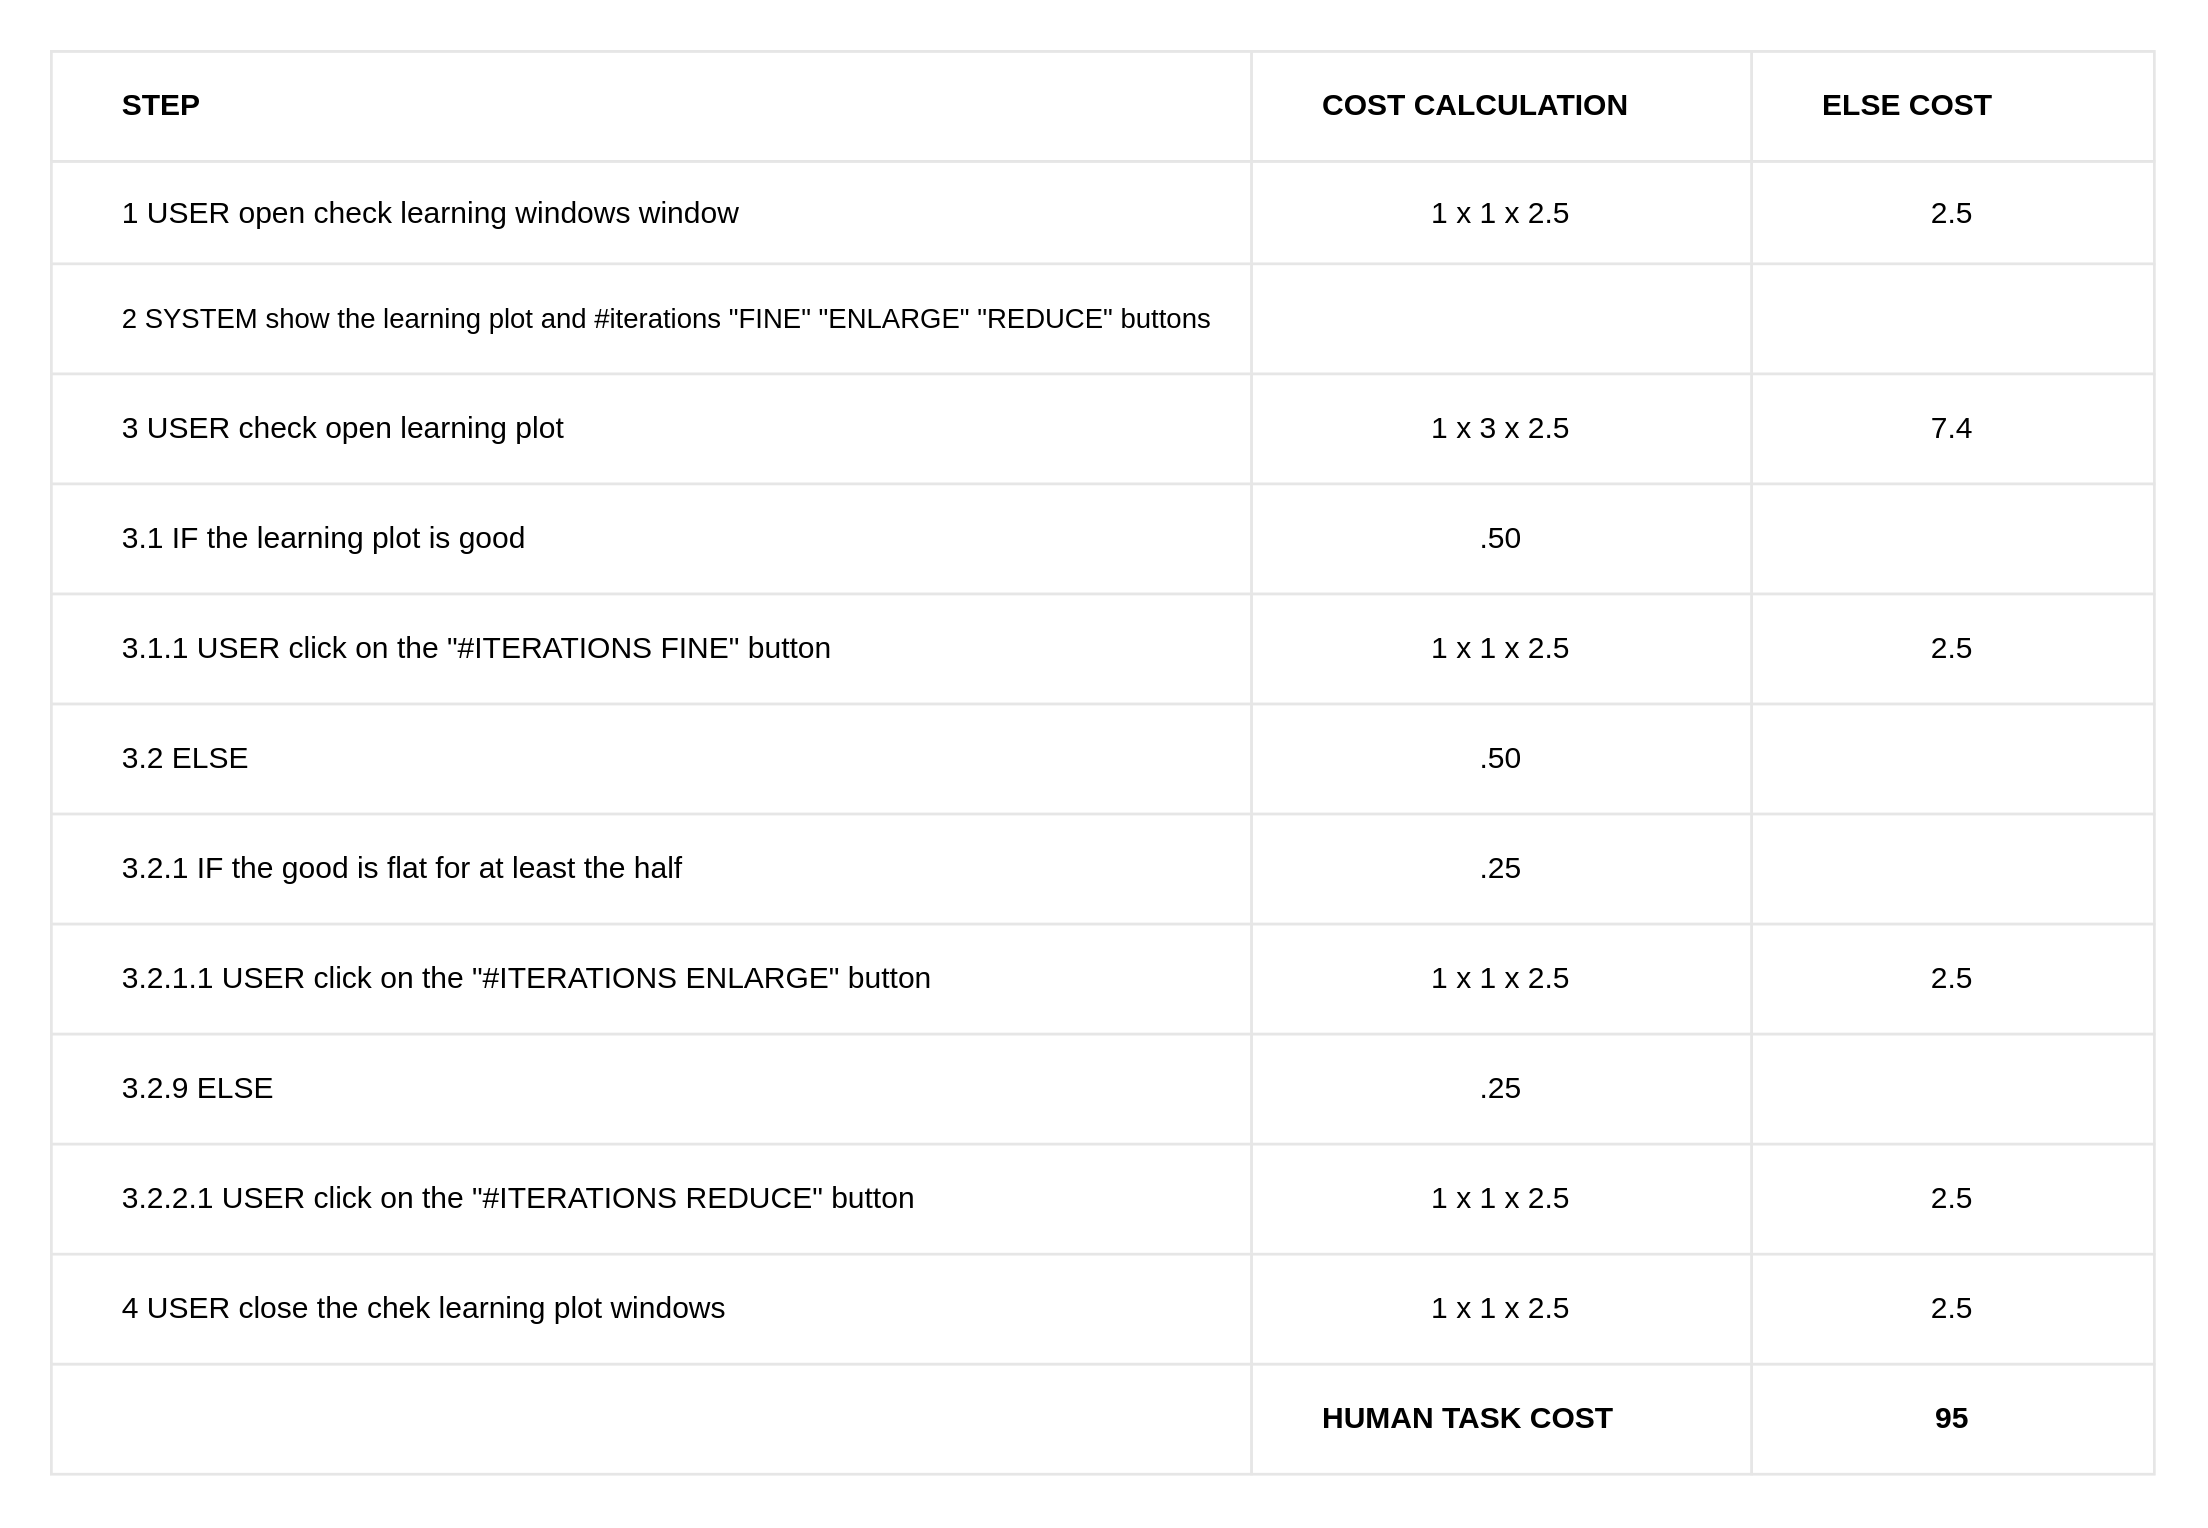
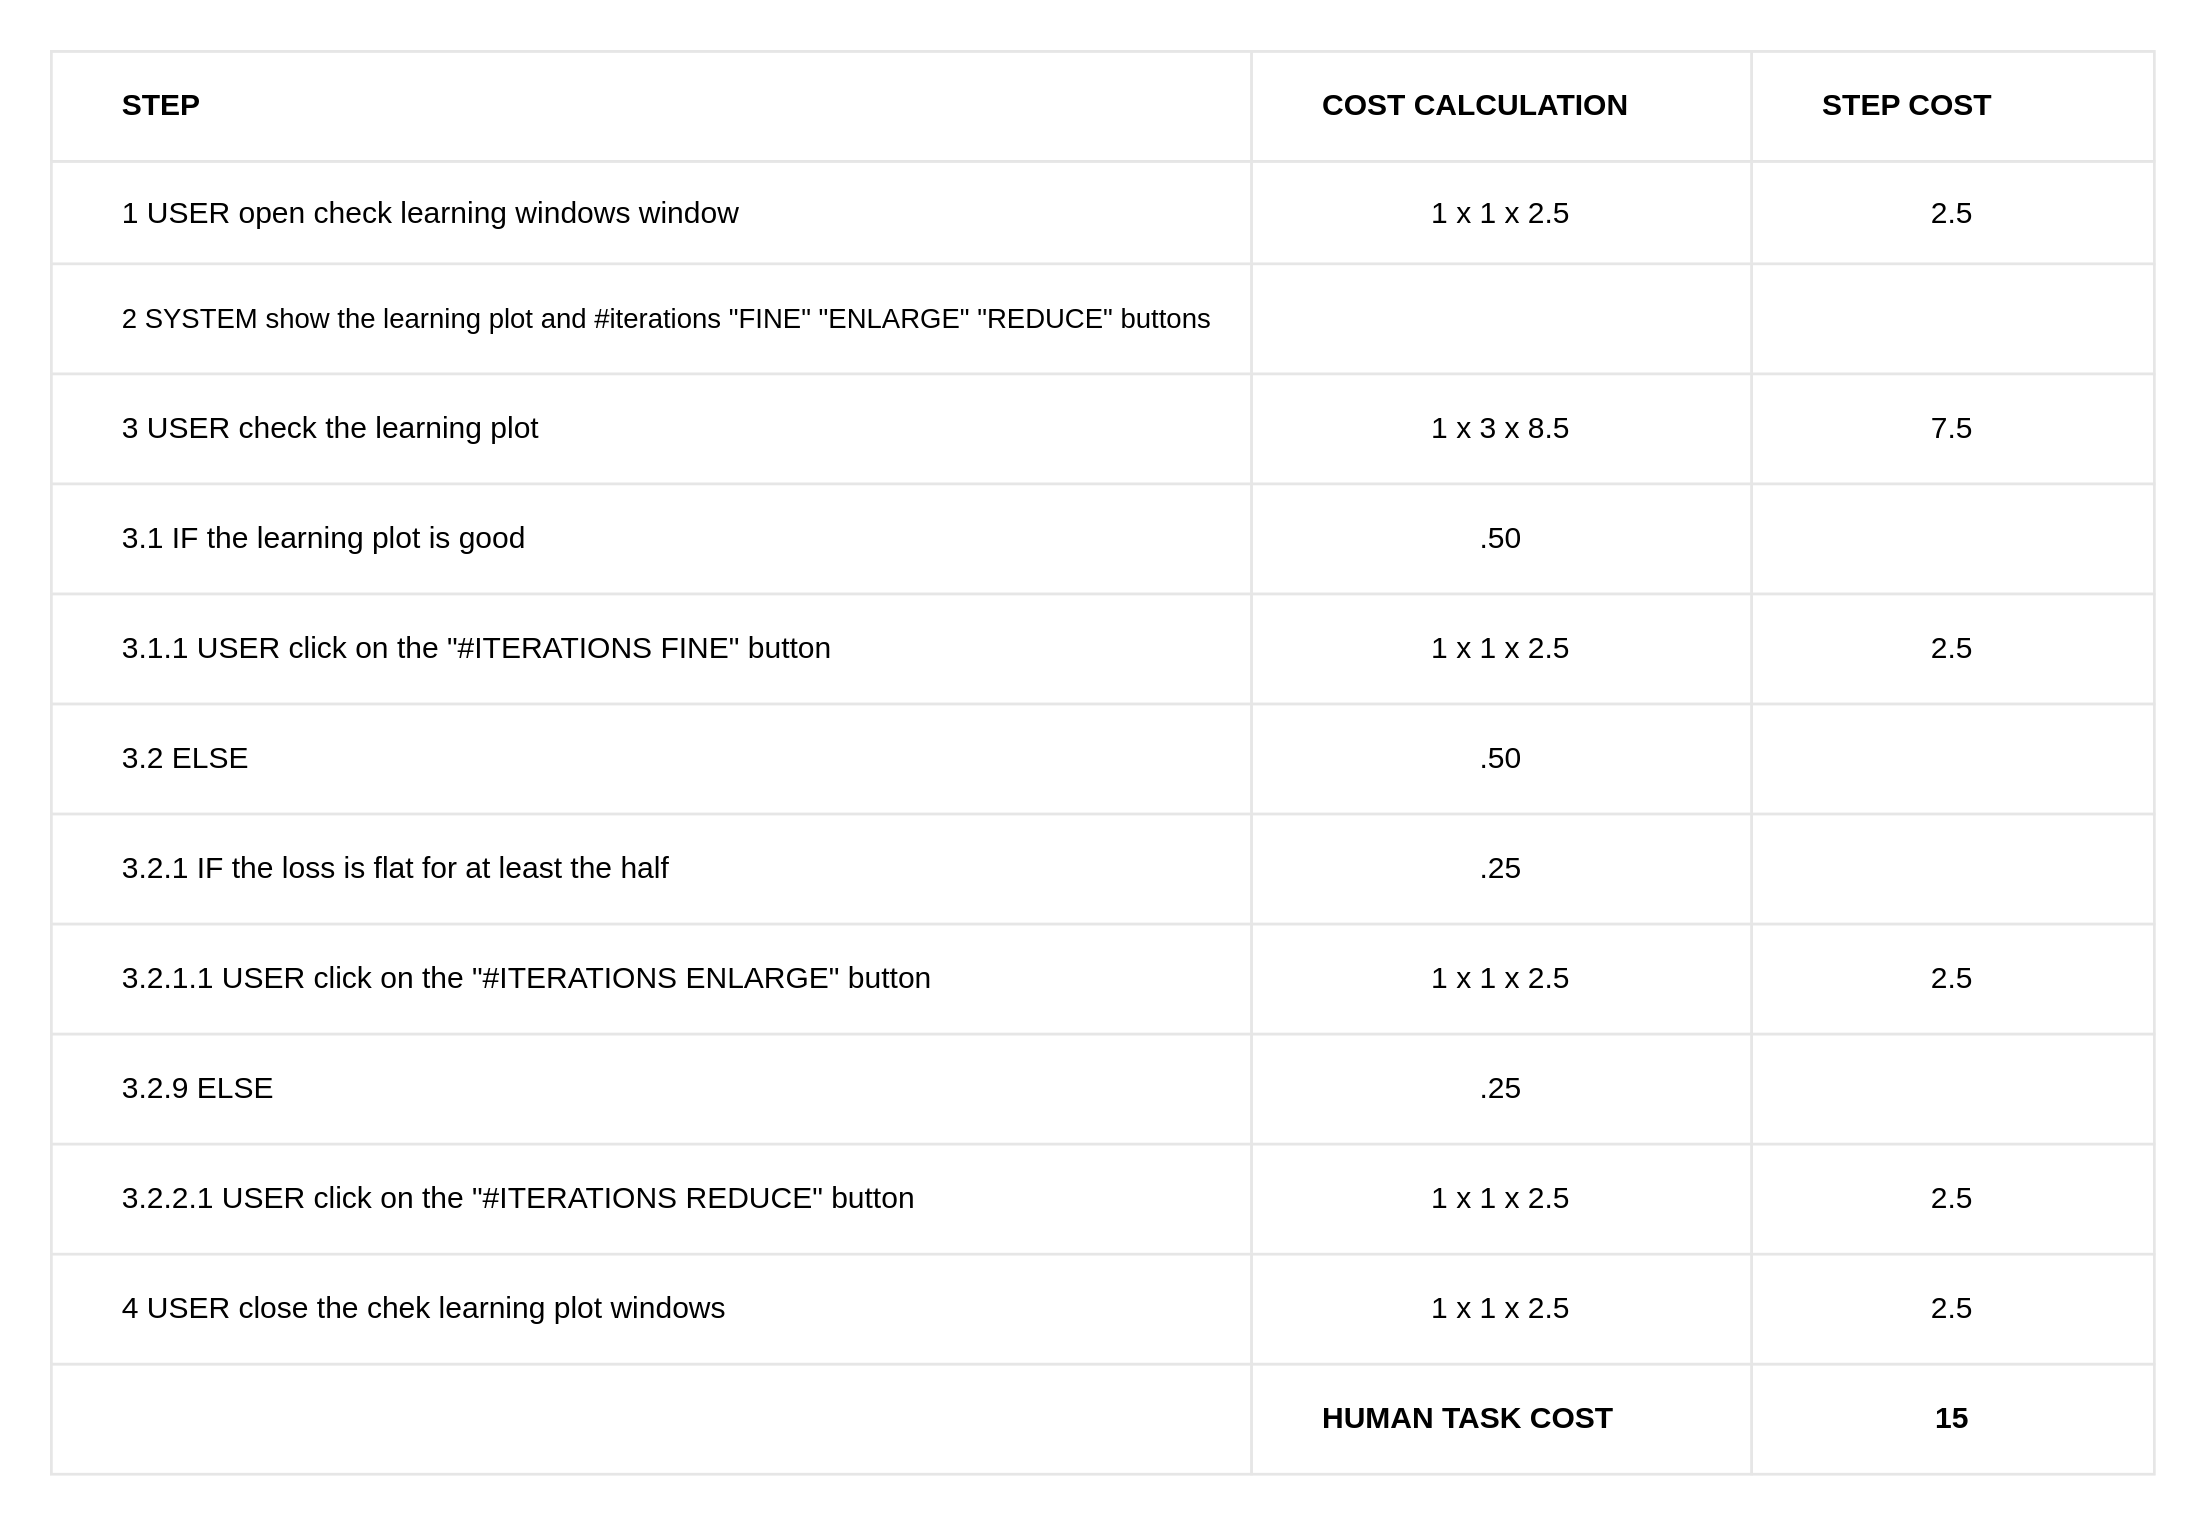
node "ELSE COST": label "ELSE COST" -> "STEP COST"
node "3 USER check open learning plot": label "3 USER check open learning plot" -> "3 USER check the learning plot"
node "1 x 3 x 2.5": label "1 x 3 x 2.5" -> "1 x 3 x 8.5"
node "7.4": label "7.4" -> "7.5"
node "3.2.1 IF the good is flat for at least the half": label "3.2.1 IF the good is flat for at least the half" -> "3.2.1 IF the loss is flat for at least the half"
node "95": label "95" -> "15"
